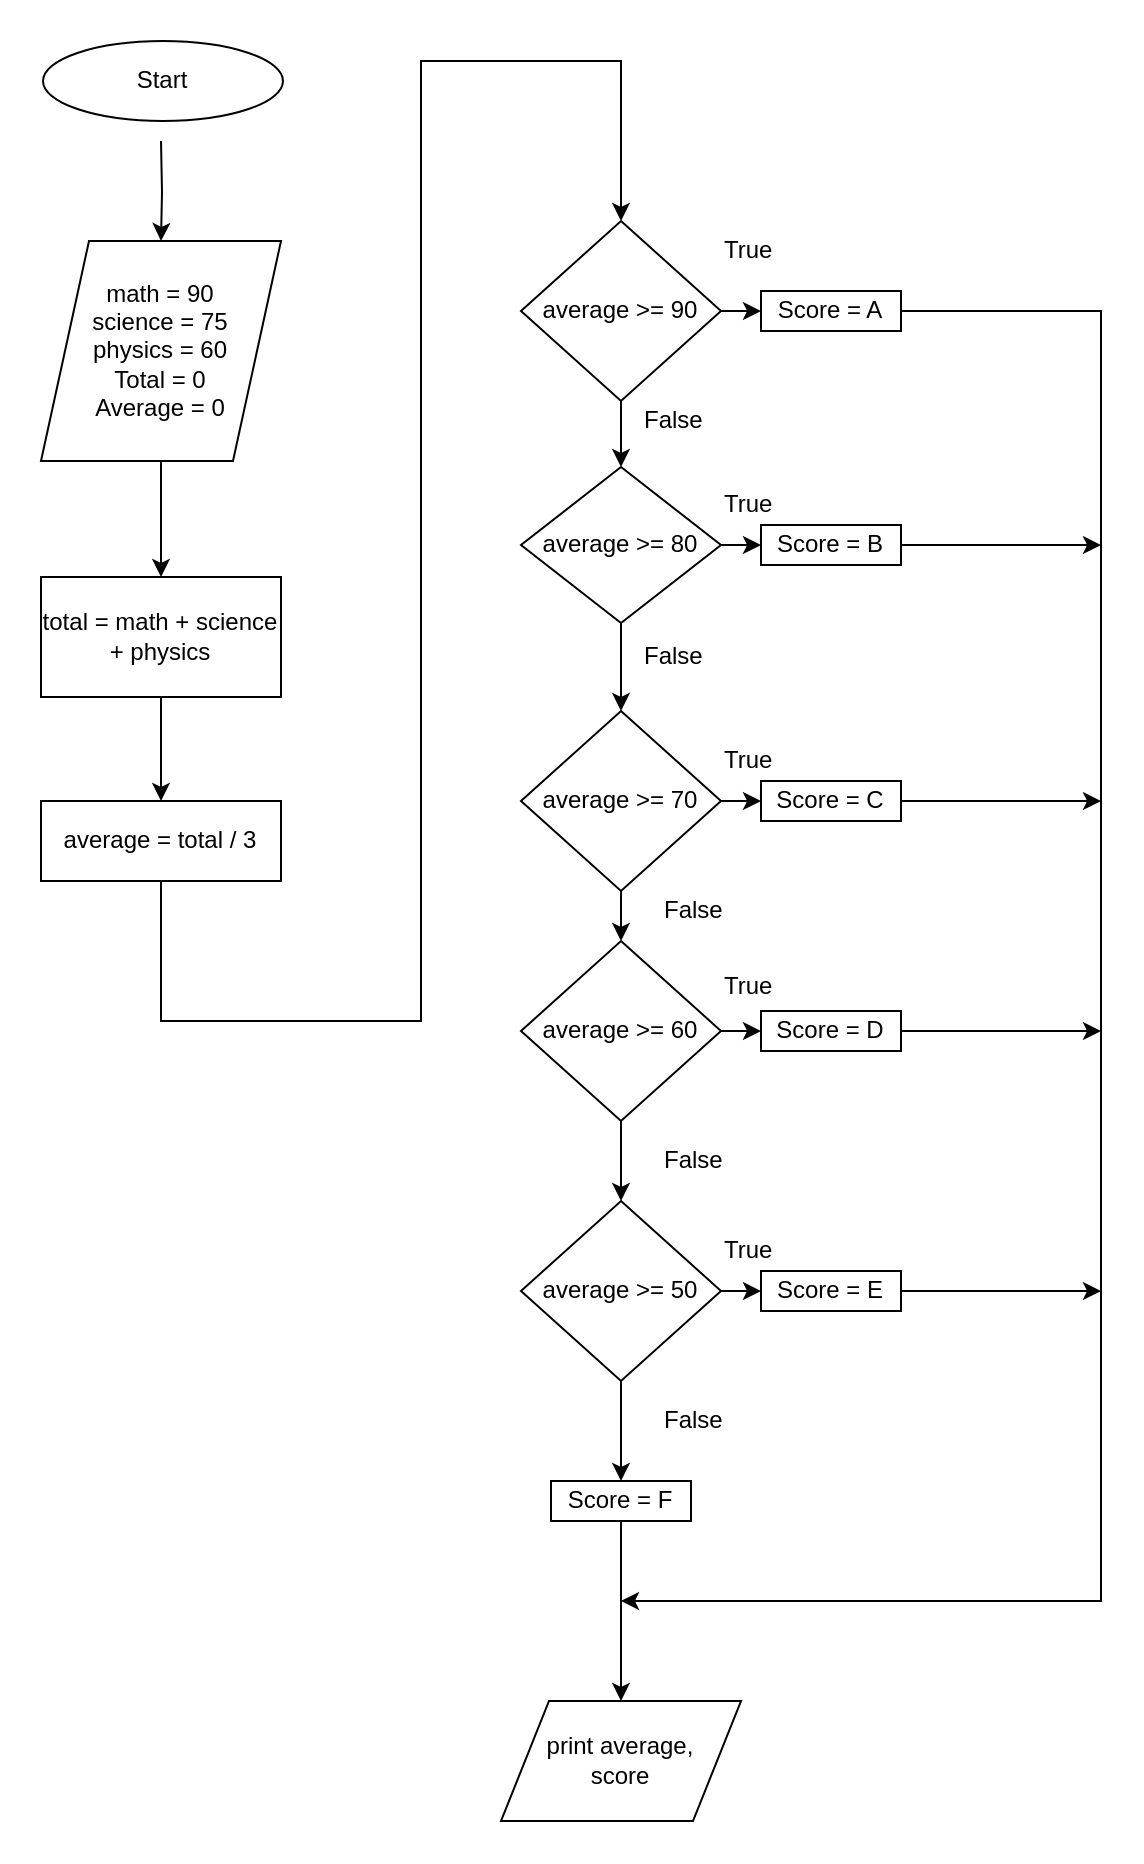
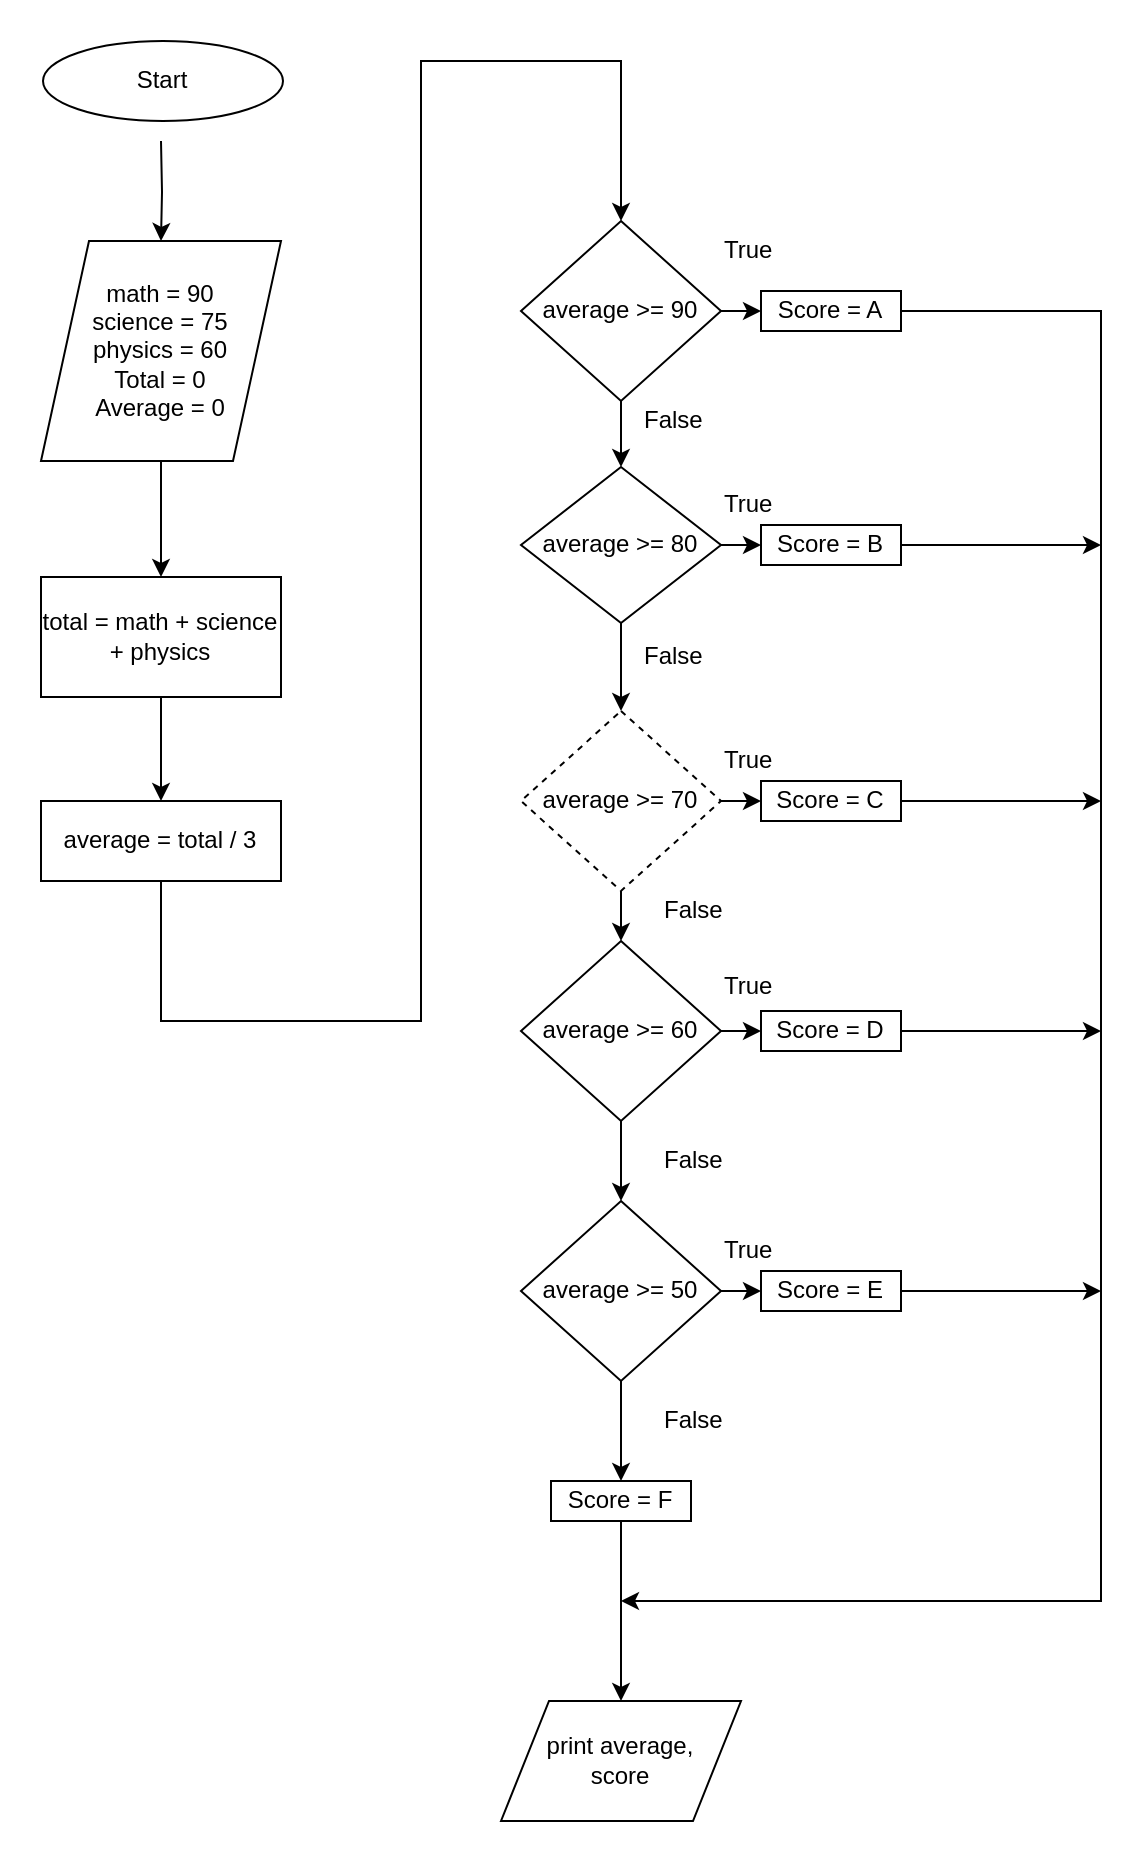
node "average >= 70": style solid -> dashed
